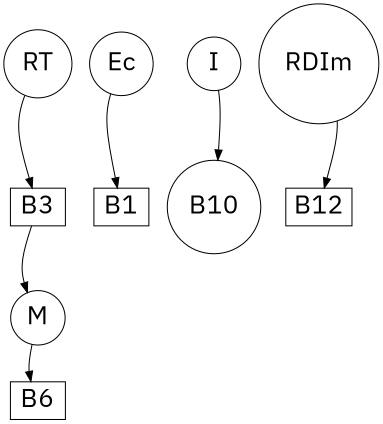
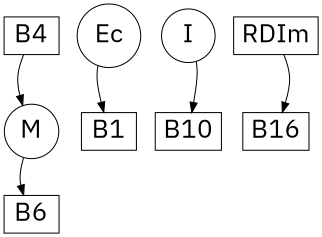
node "RT": removed
node "RDIm": shape circle -> box
node "B3": label "B3" -> "B4"
node "B10": shape circle -> box
node "B12": label "B12" -> "B16"
